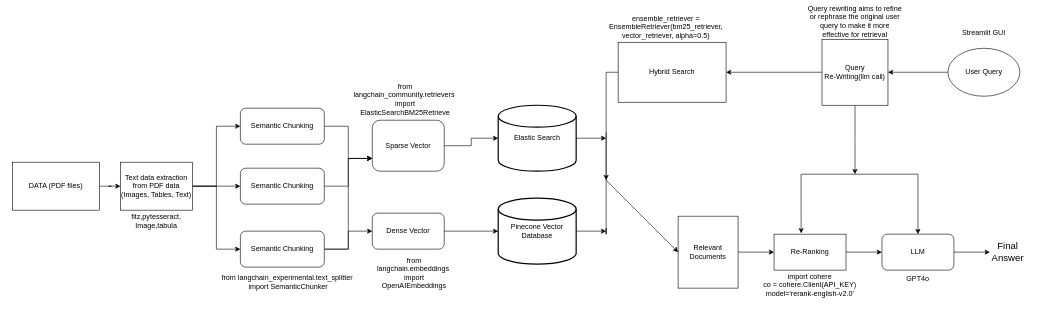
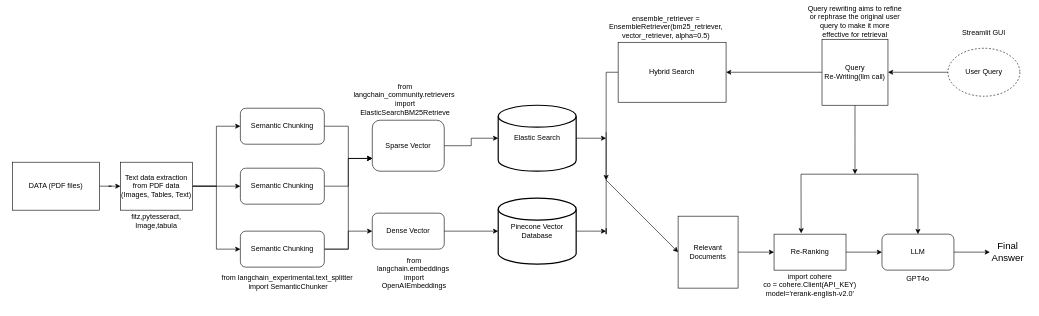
node "User Query": style solid -> dashed
